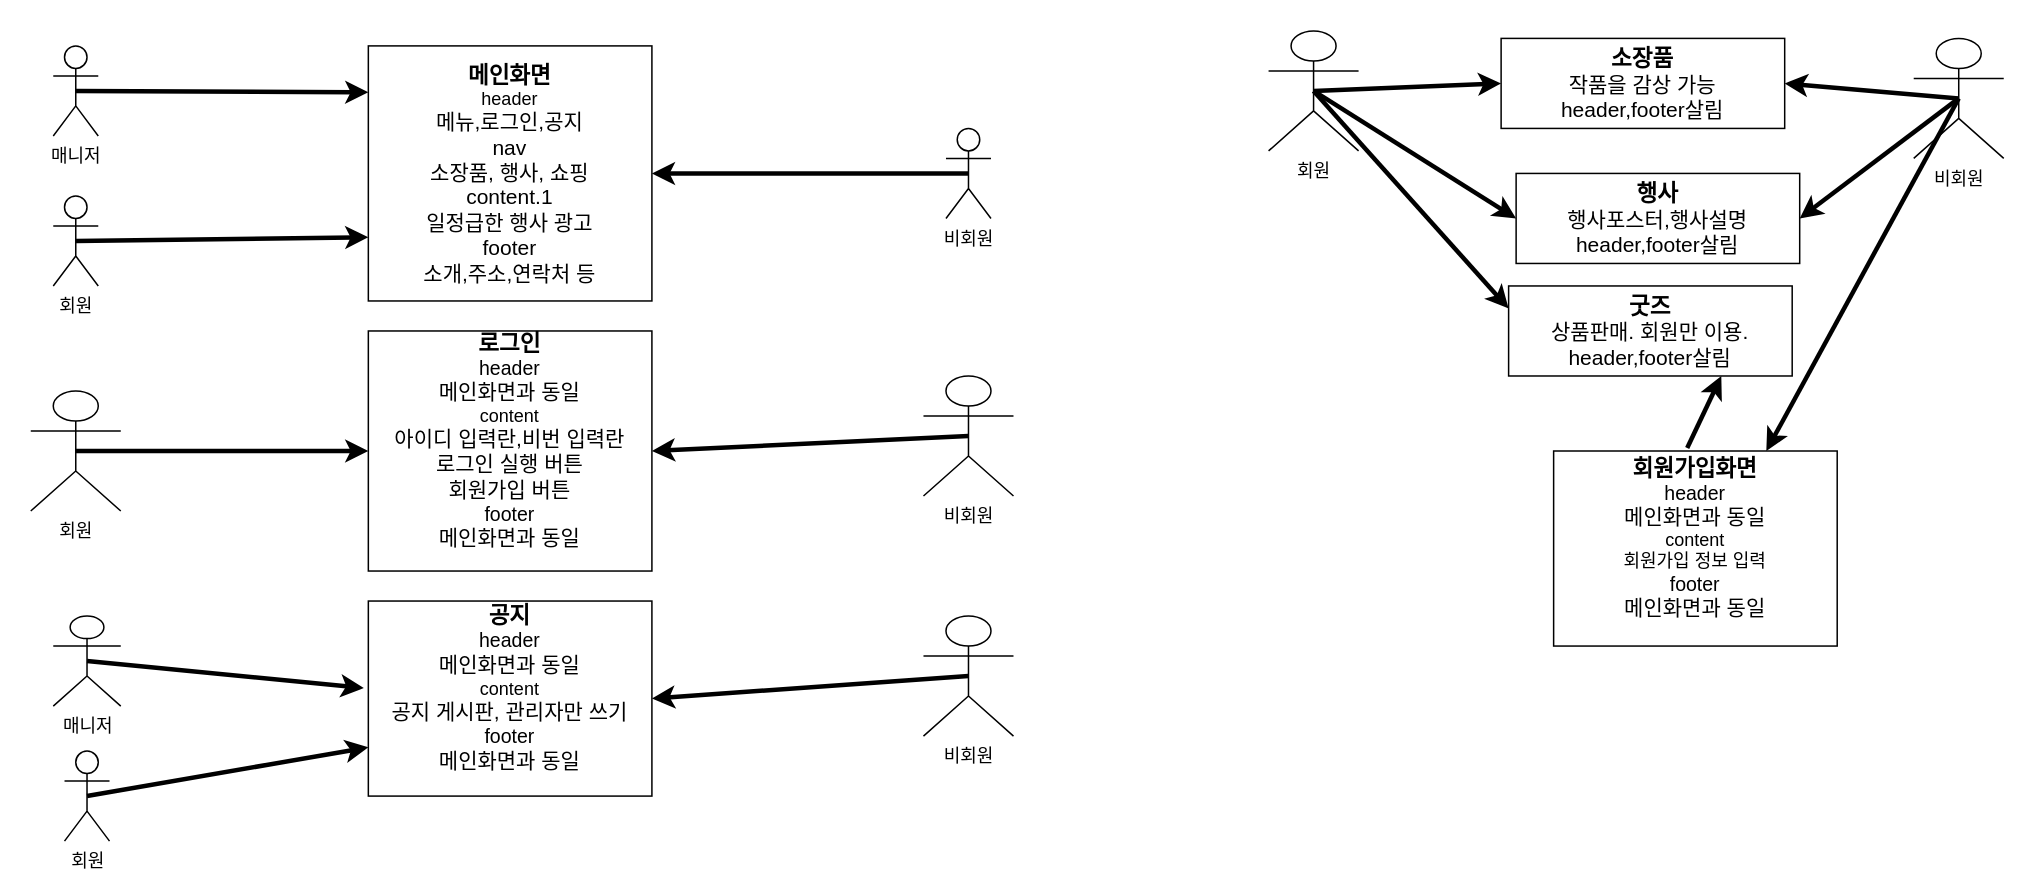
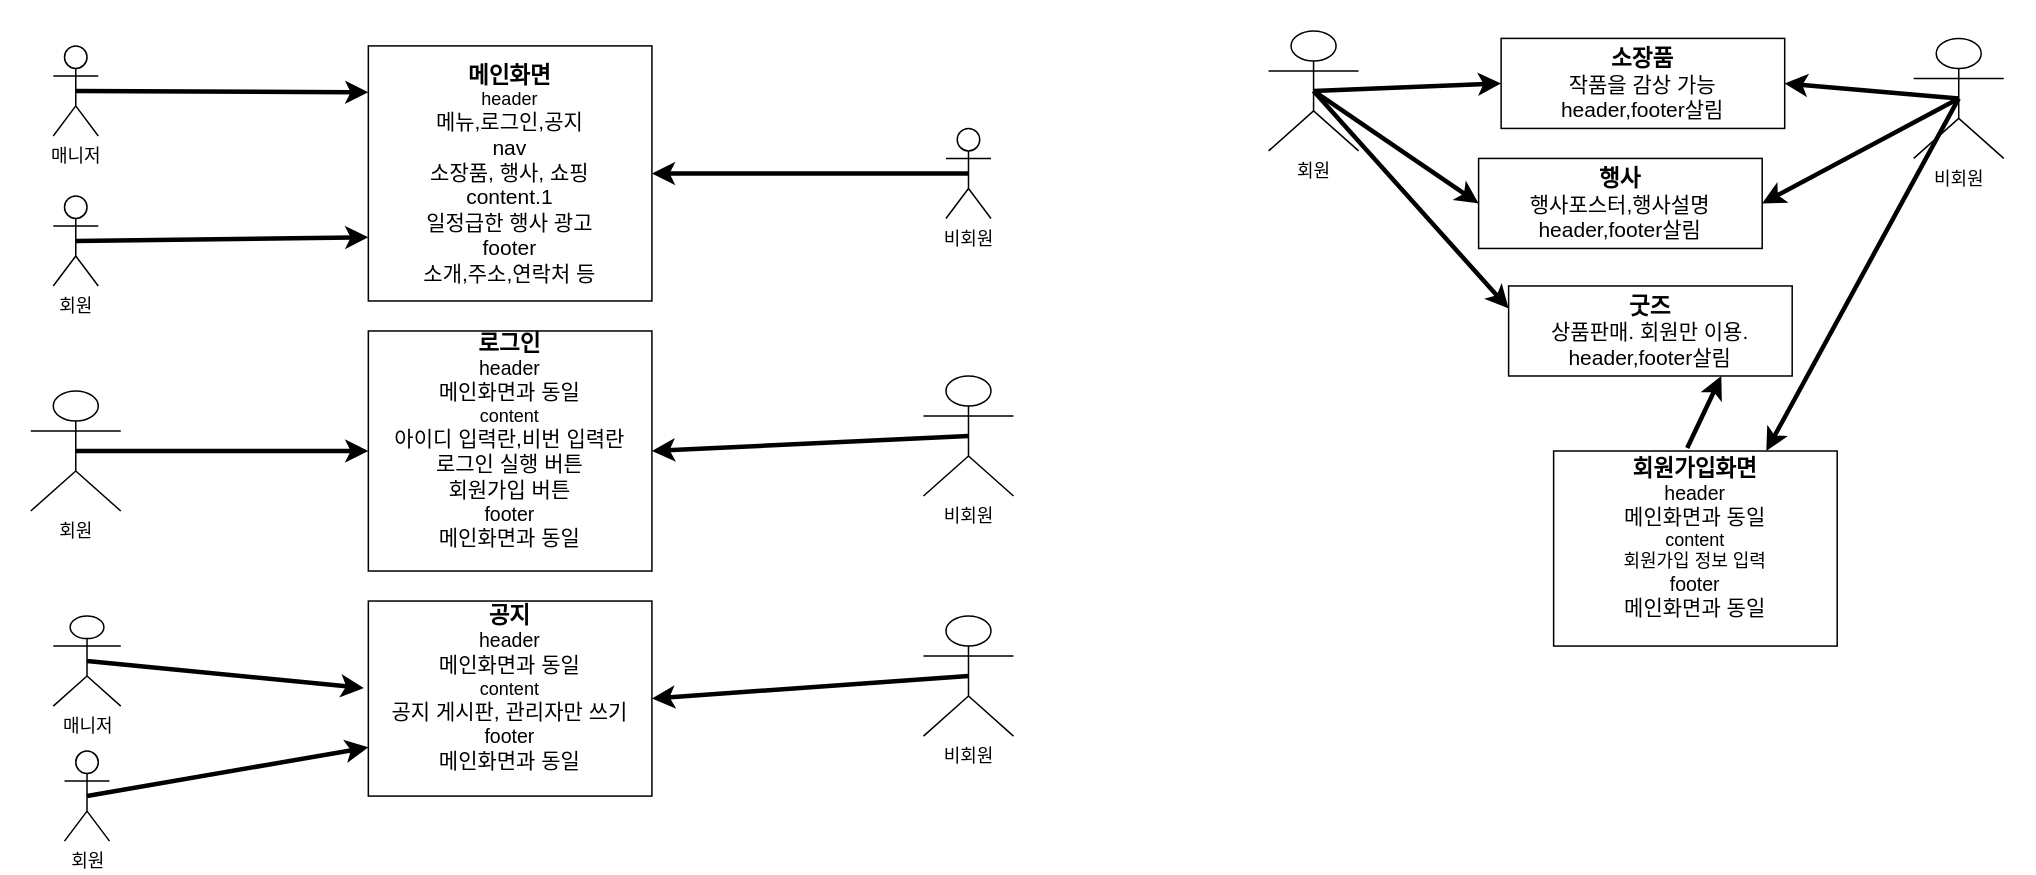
node "행사 행사포스터,행사설명 header,footer살림": moved (1658, 218) -> (1620, 203)
